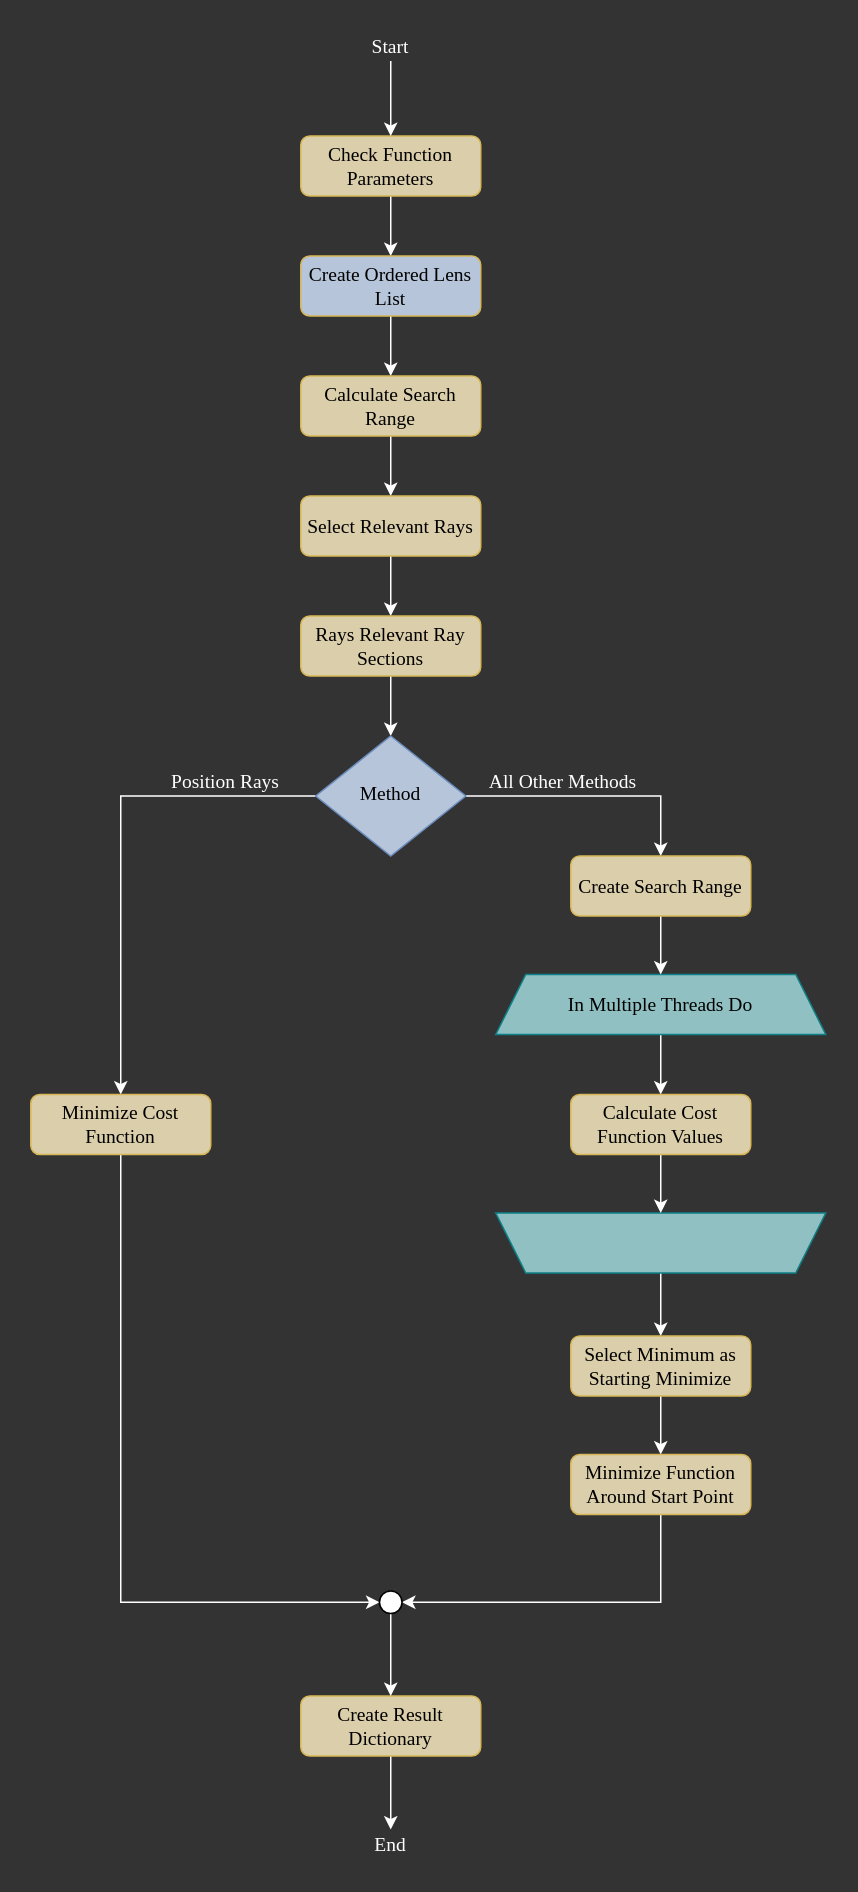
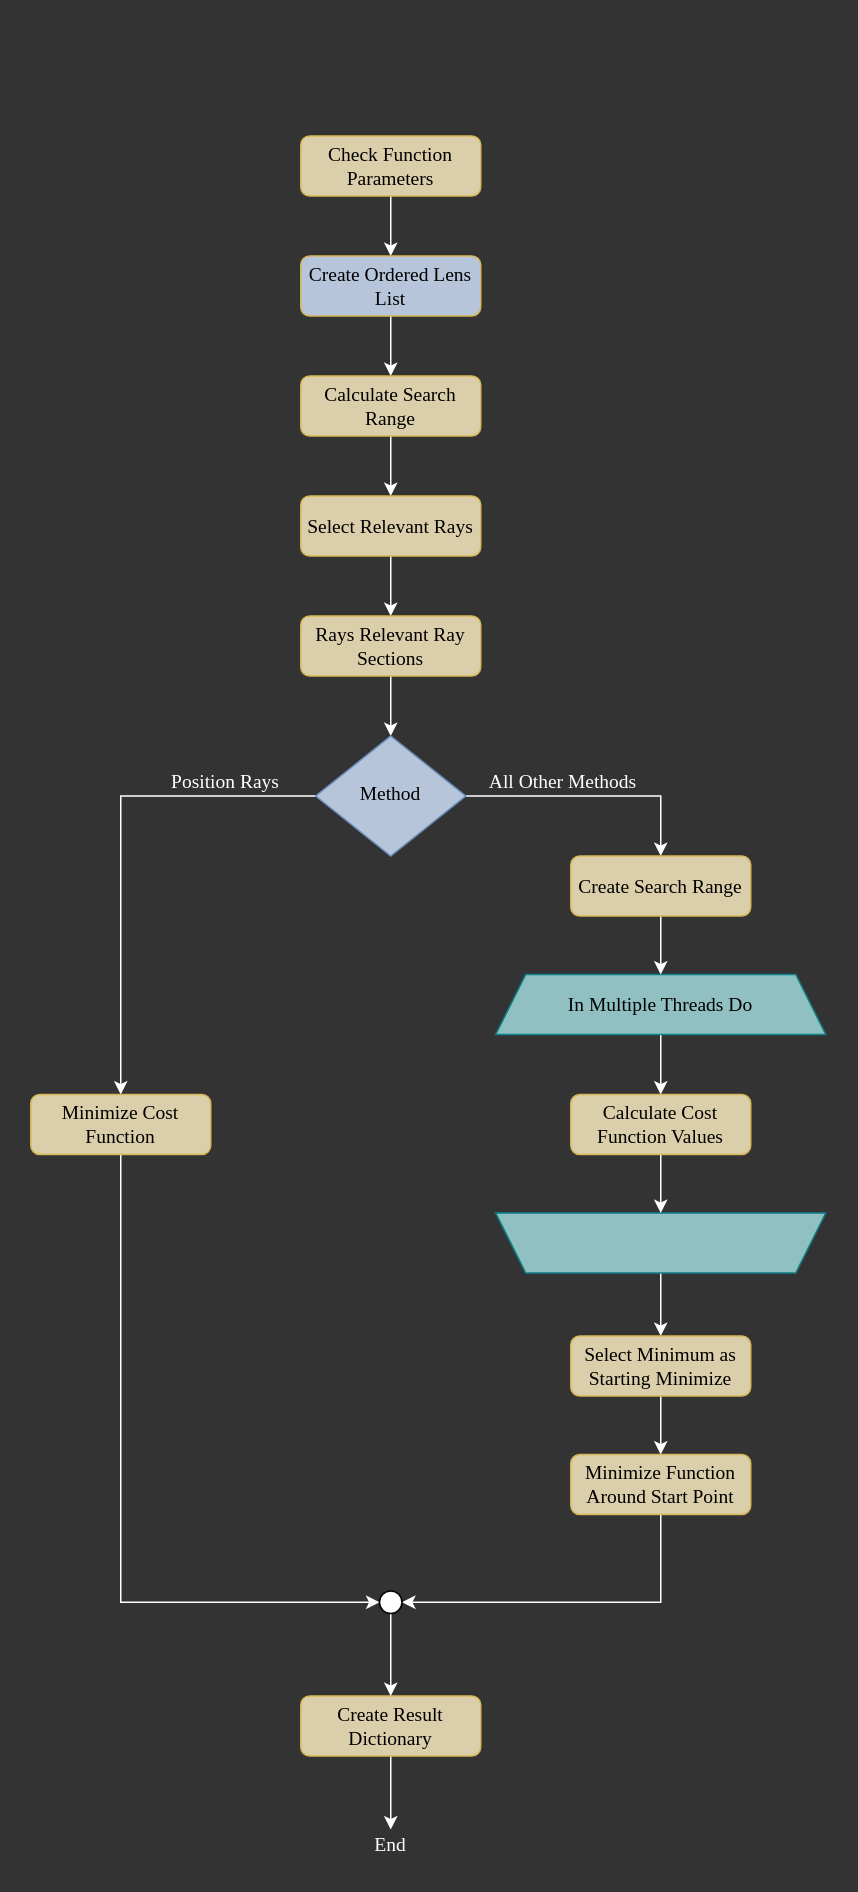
node "Start": removed
edge "Start" -> "Check Function Parameters": removed
